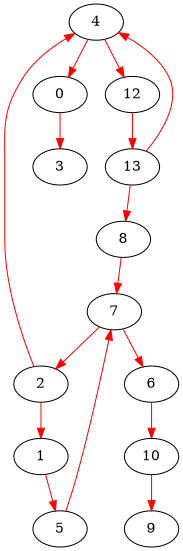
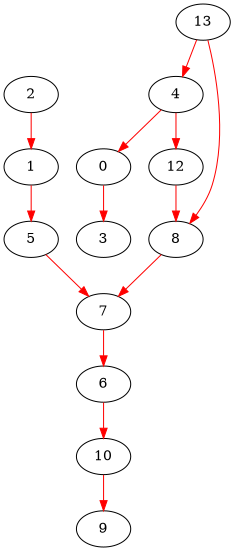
edge "12" -> "13": now "12" -> "8"
edge "2" -> "4": removed
edge "7" -> "2": removed
